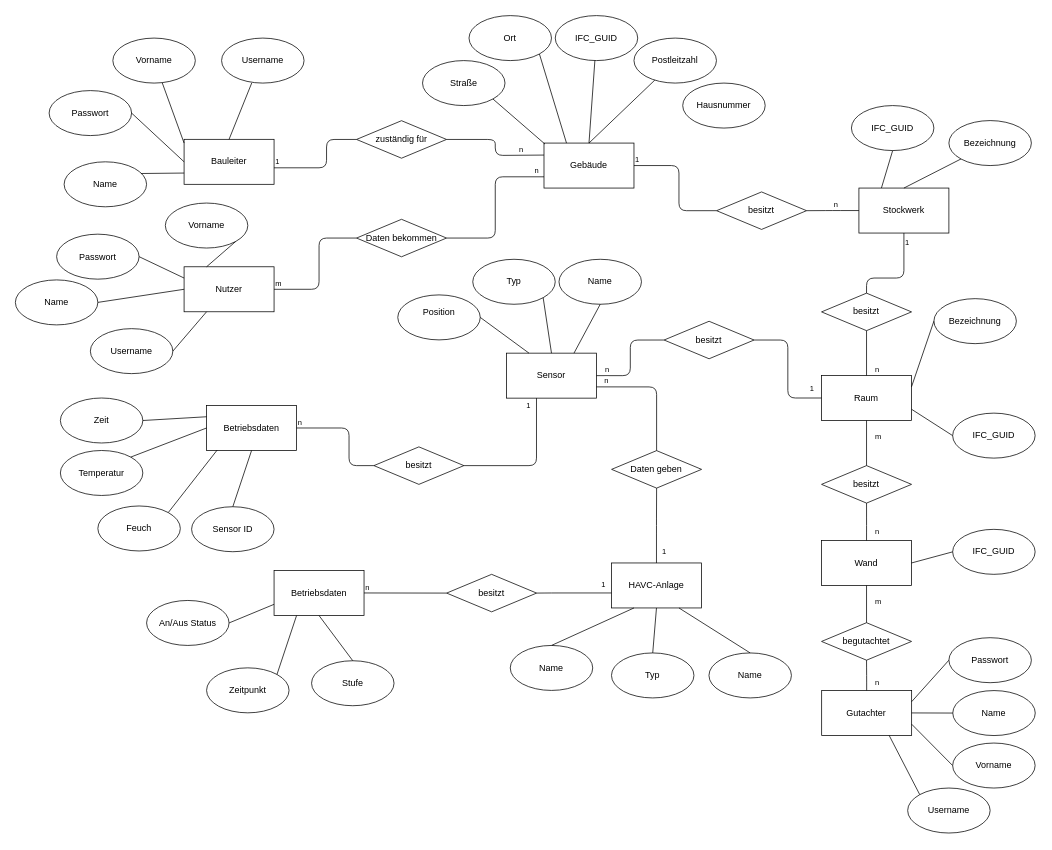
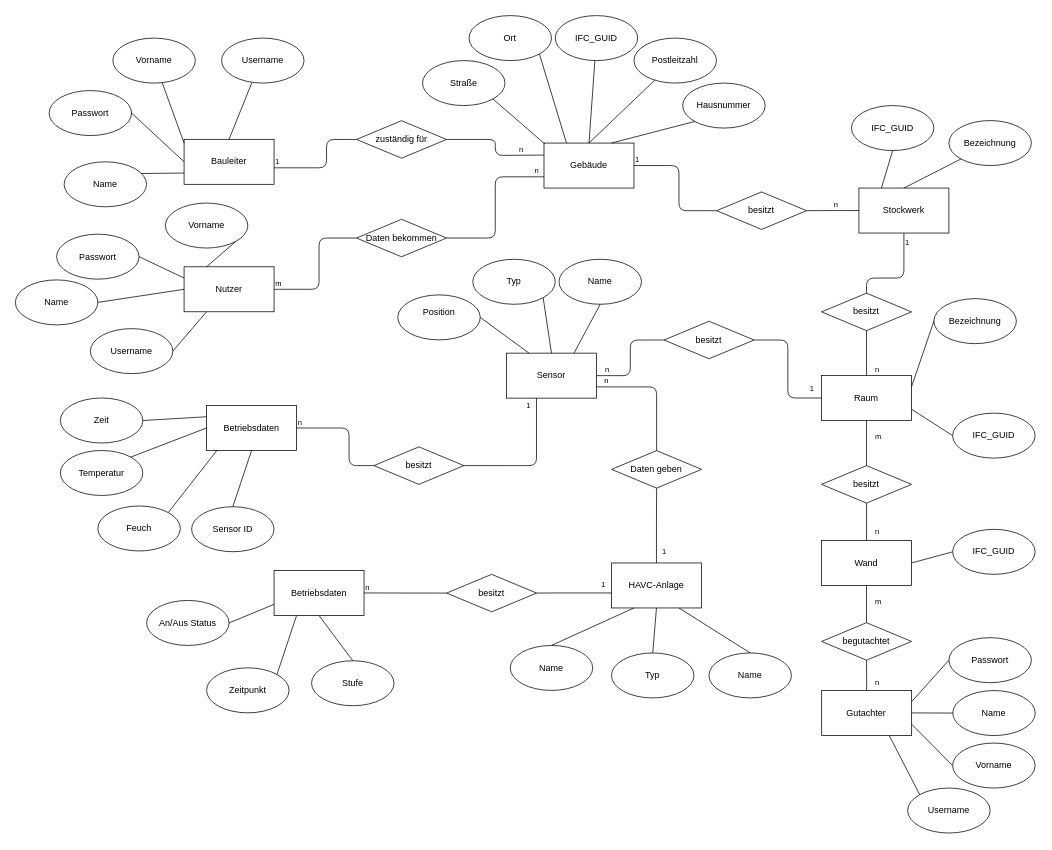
edge "Hausnummer" -- "Gebäude": added
